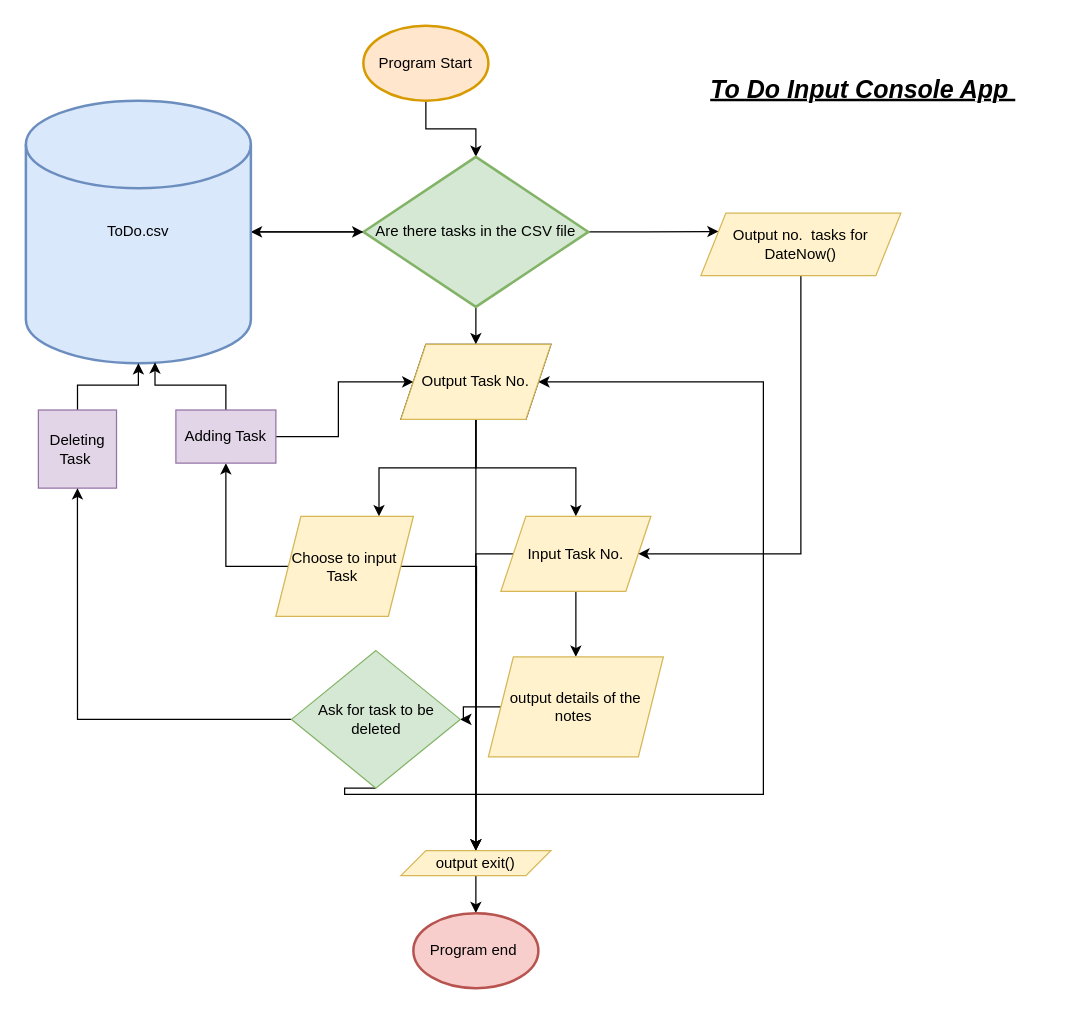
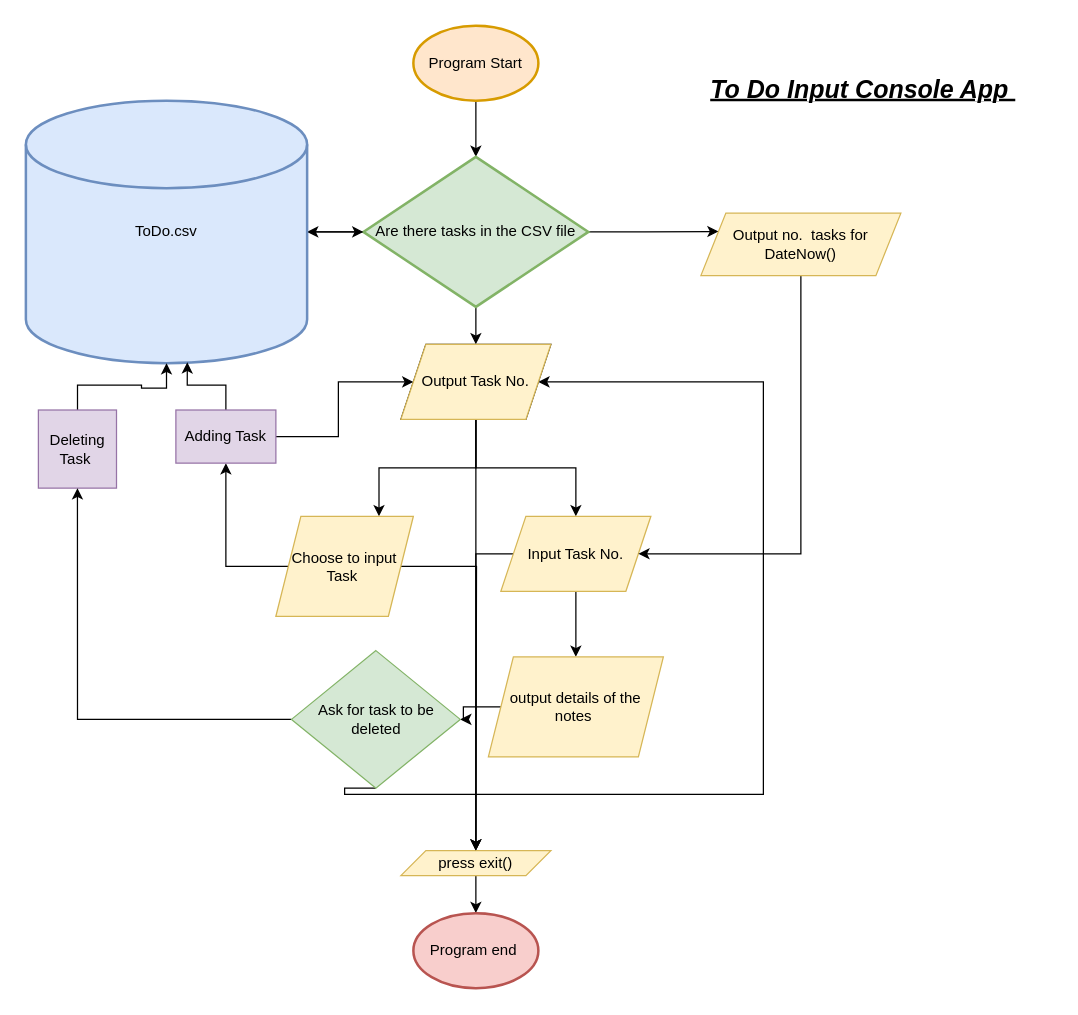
node "Program Start": moved (426, 63) -> (476, 63)
node "ToDo.csv": size 225x263 -> 281x263
node "output exit()": label "output exit()" -> "press exit()"
